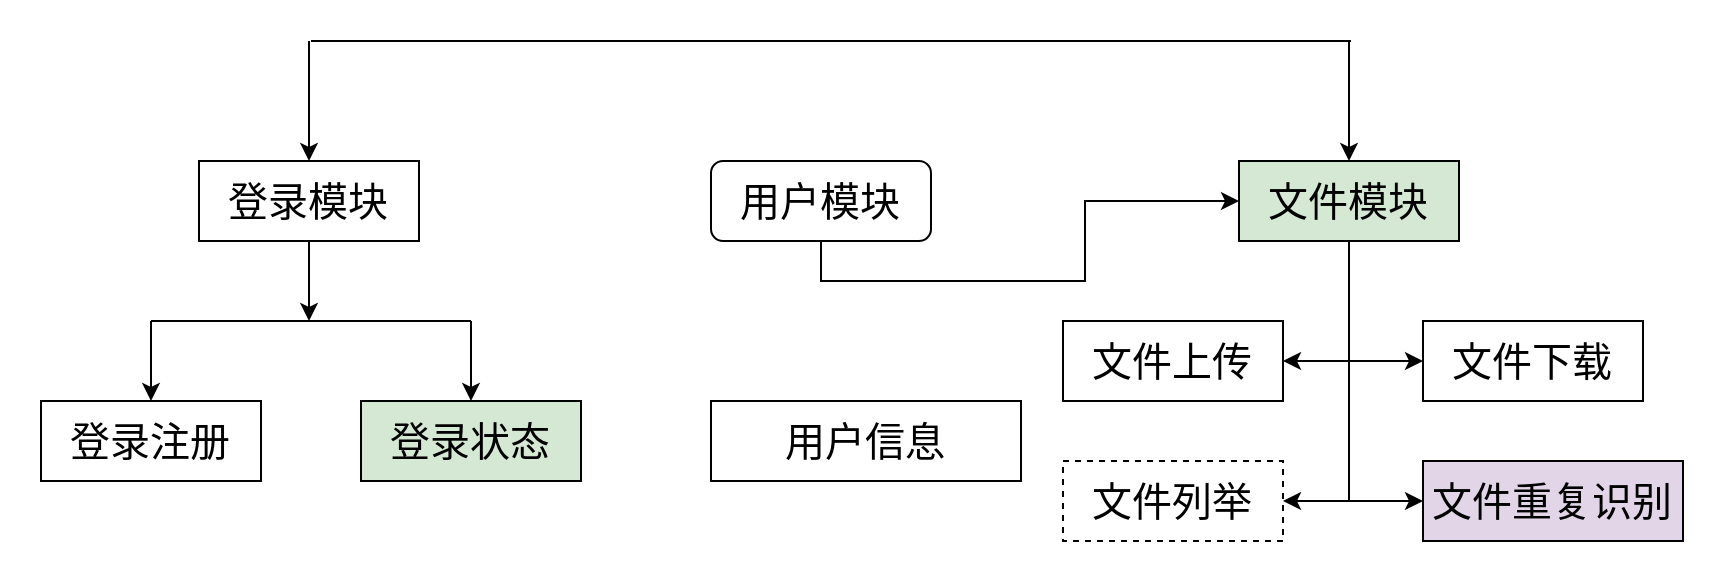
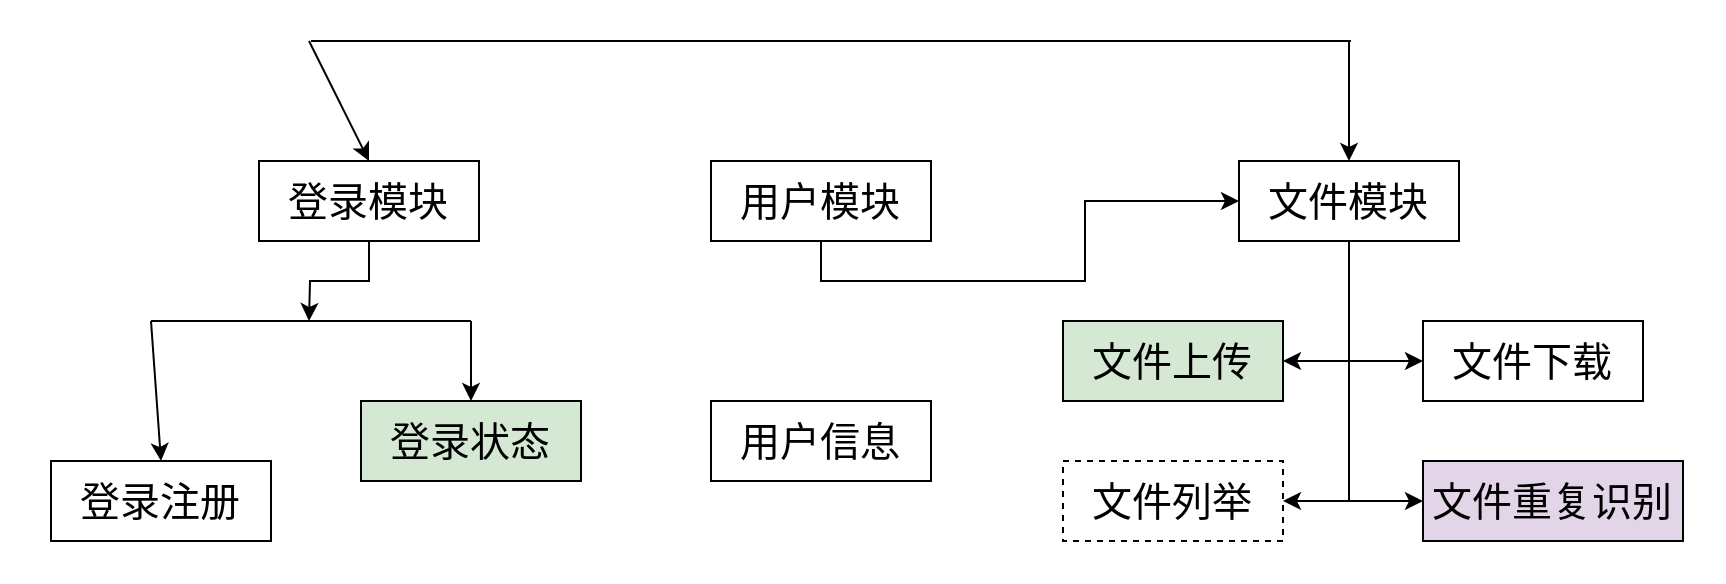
node "登录模块": moved (309, 201) -> (369, 201)
node "用户模块": shape rounded rectangle -> rectangle
node "文件模块": fillcolor #d5e8d4 -> #ffffff
node "文件上传": fillcolor #ffffff -> #d5e8d4
node "登录注册": moved (151, 441) -> (161, 501)
node "用户信息": size 310x80 -> 220x80
